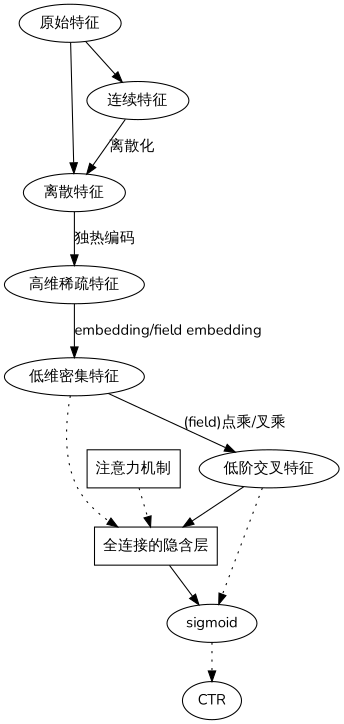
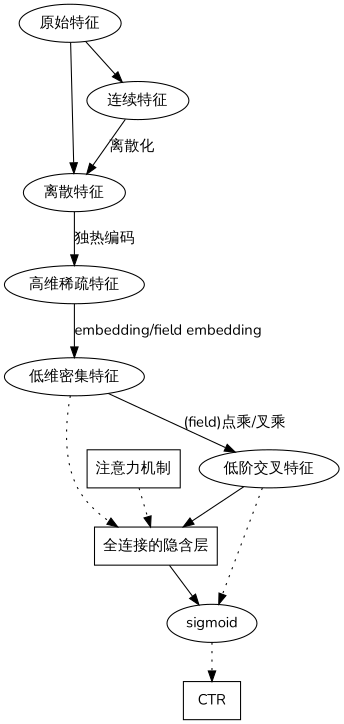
node "CTR": shape ellipse -> box
